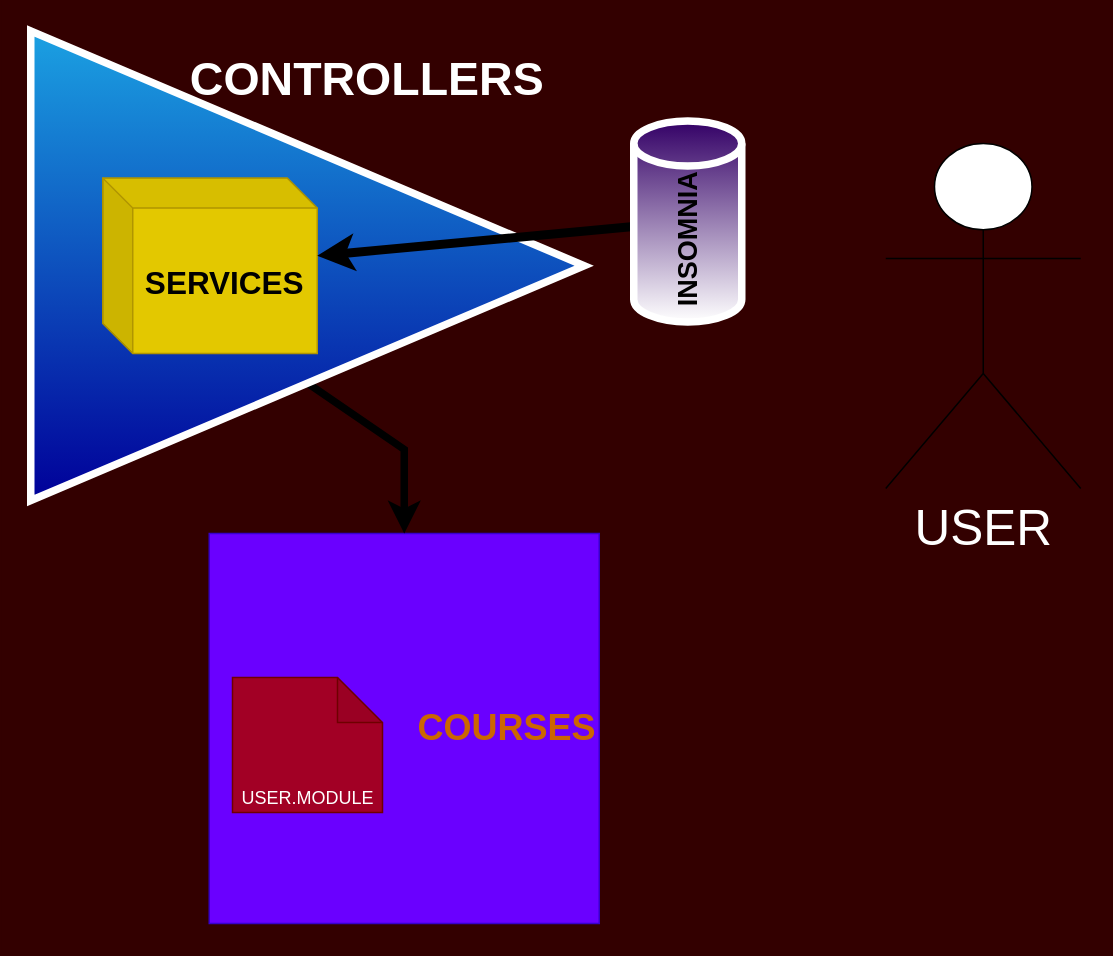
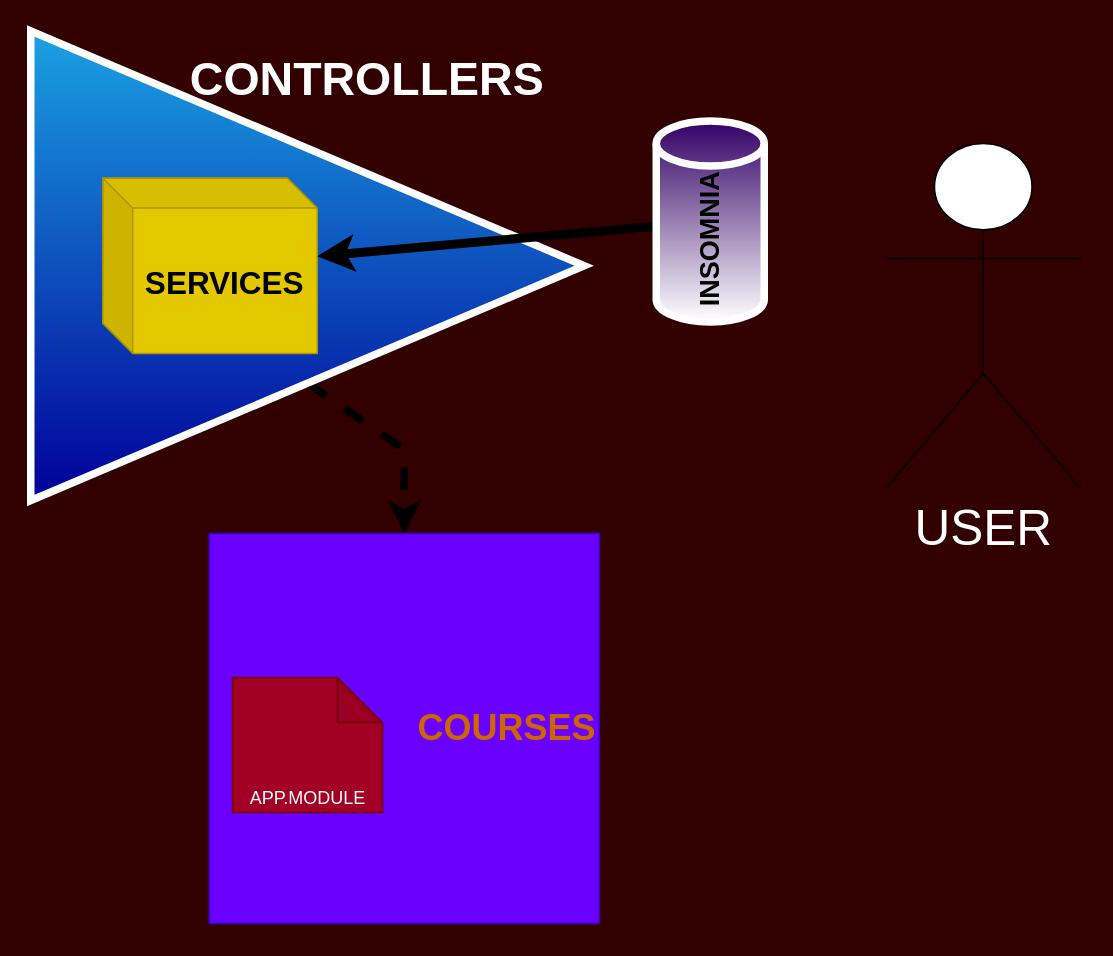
node "INSOMNIA": moved (688, 221) -> (710, 221)
edge "CONTROLLERS" -> "COURSES": style solid -> dashed
node "USER.MODULE": label "USER.MODULE" -> "APP.MODULE"
